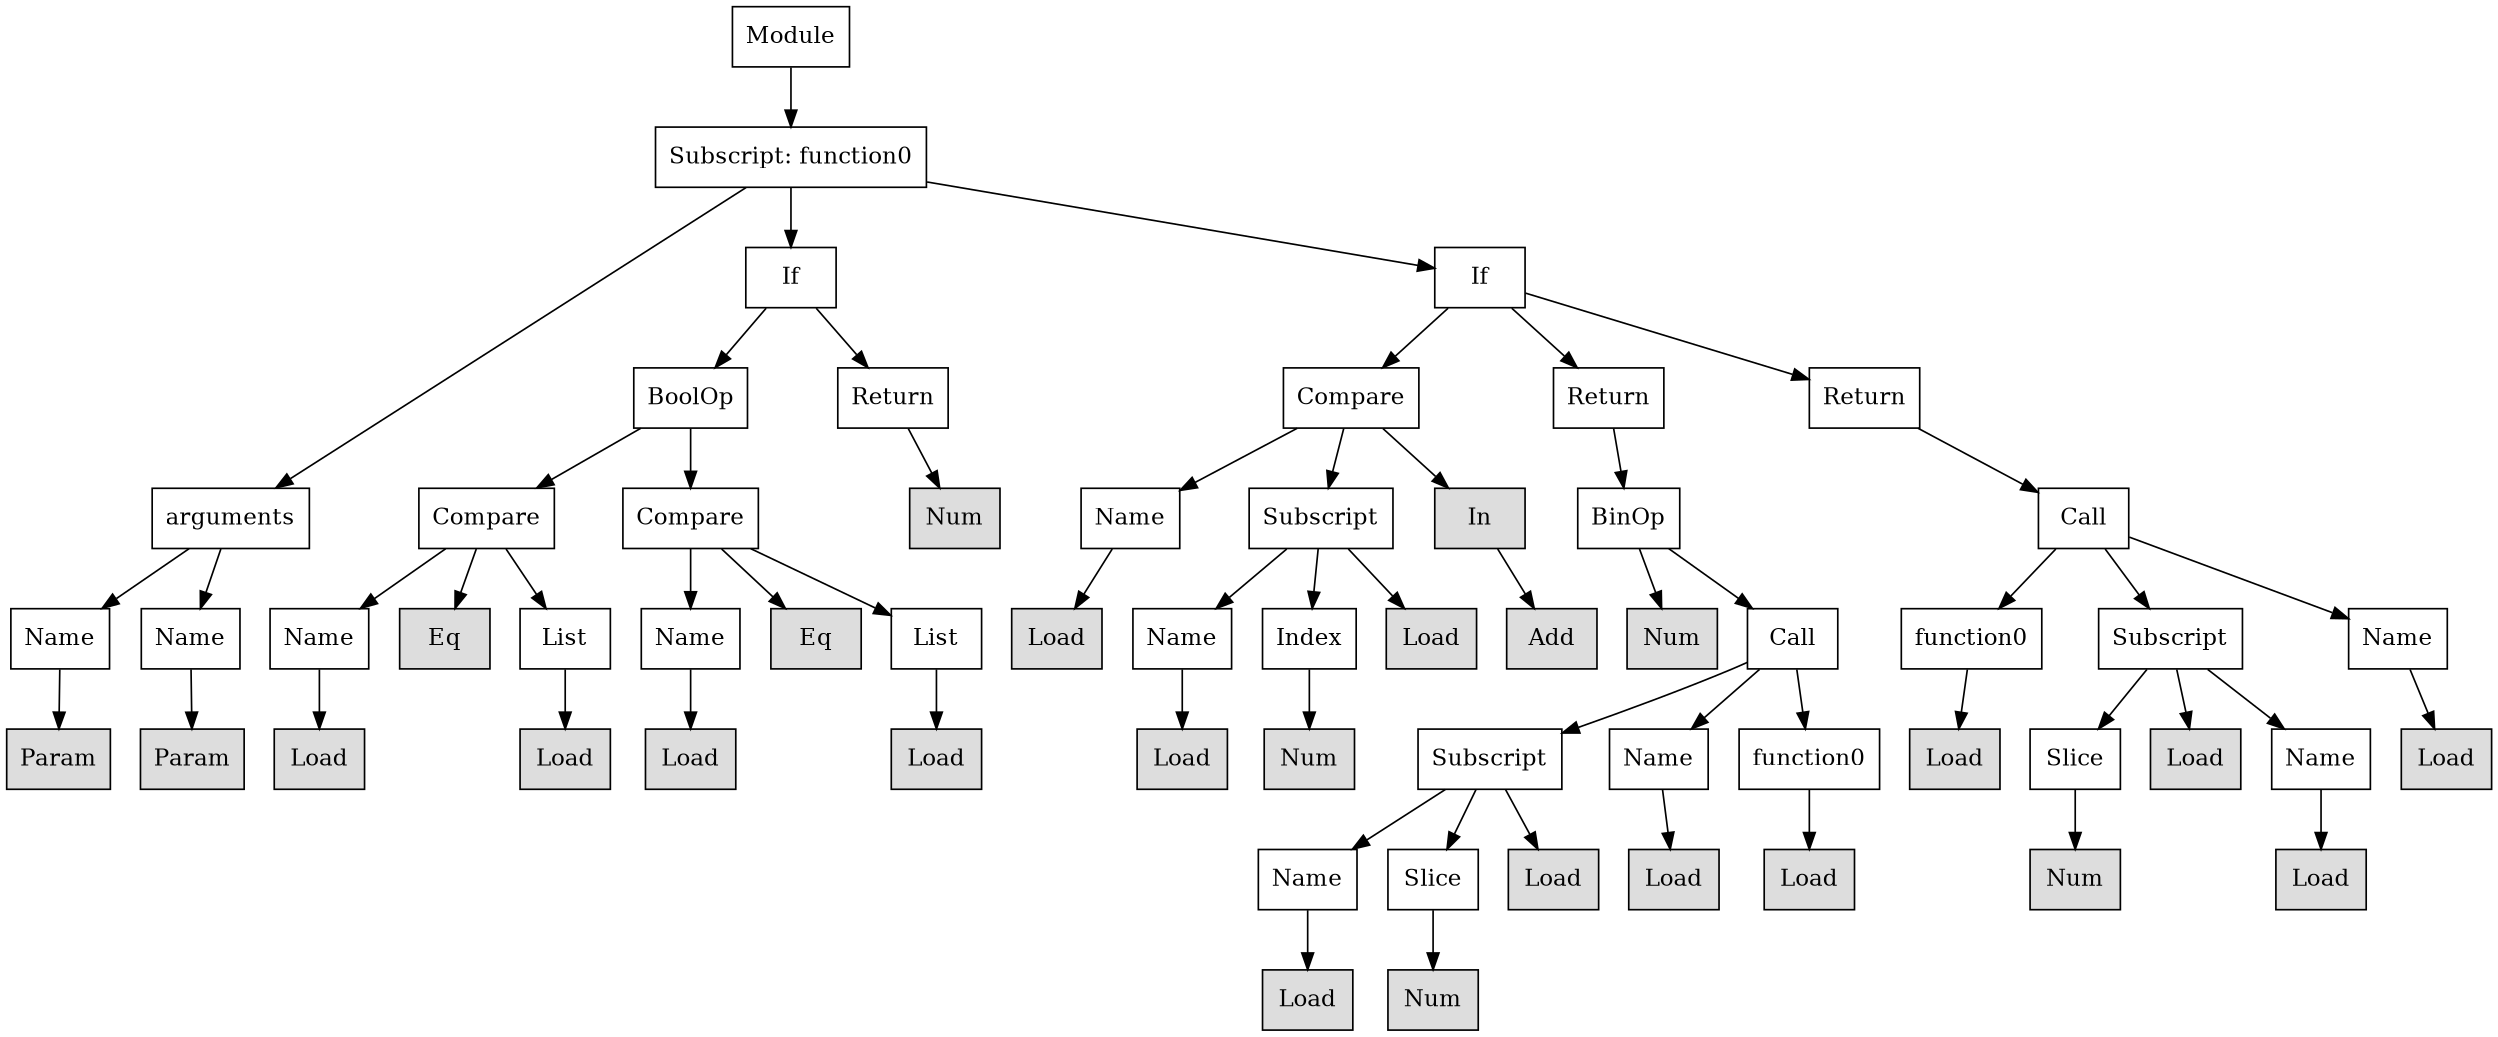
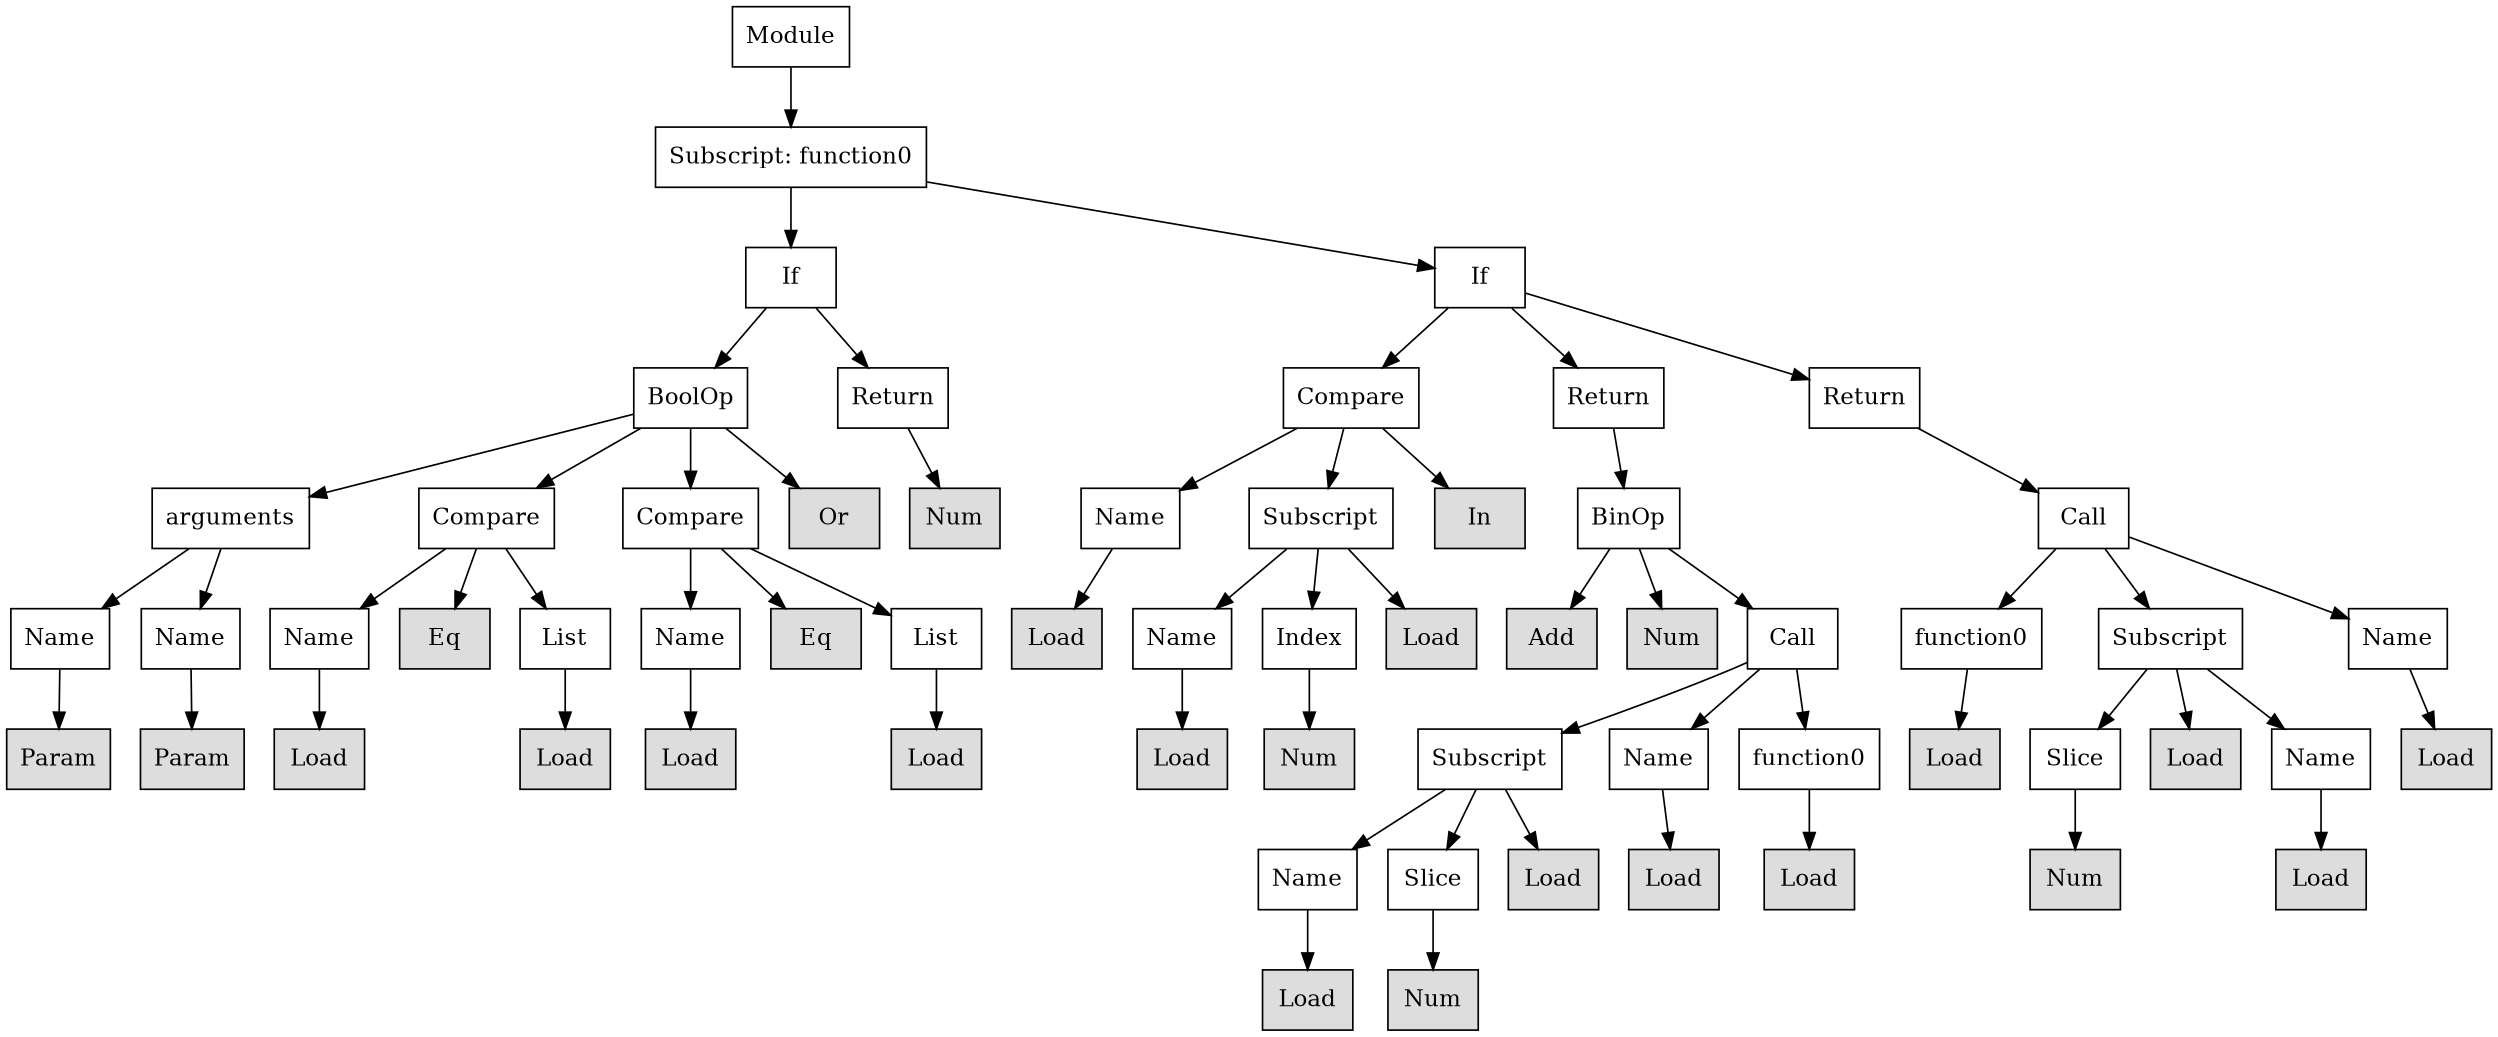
edge "Subscript: function0" -> "arguments": now "BoolOp" -> "arguments"
node "Or": added
edge "In" -> "Add": now "BinOp" -> "Add"
